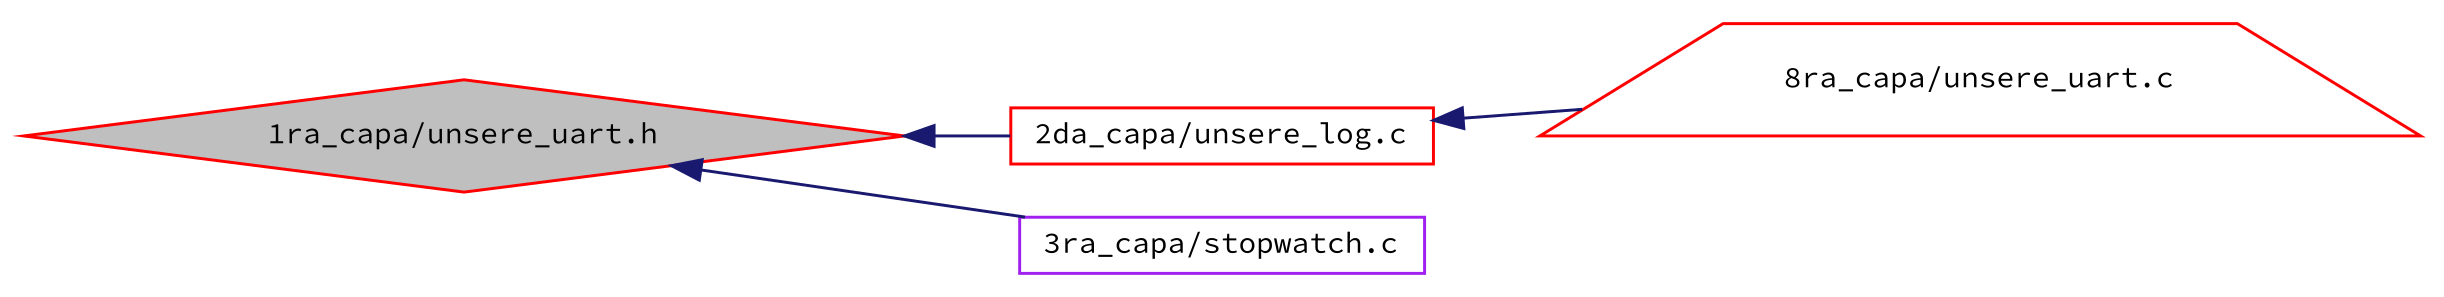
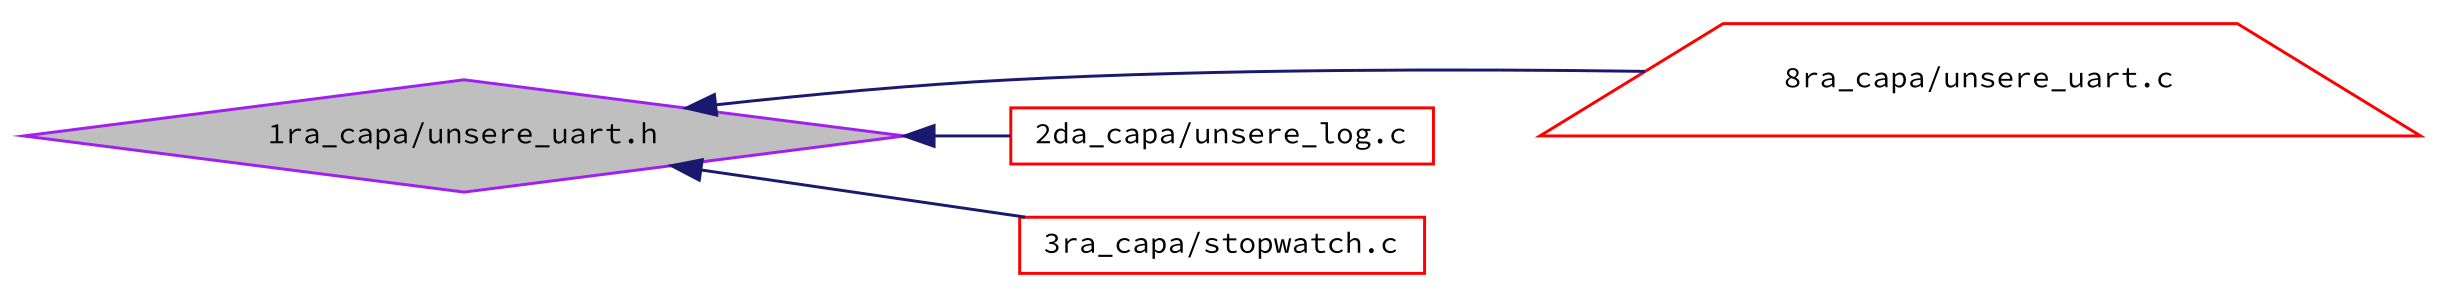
edge "8ra_capa/unsere_uart.c" -> "2da_capa/unsere_log.c": now "8ra_capa/unsere_uart.c" -> "1ra_capa/unsere_uart.h"
node "1ra_capa/unsere_uart.h": color red -> purple
node "3ra_capa/stopwatch.c": color purple -> red
